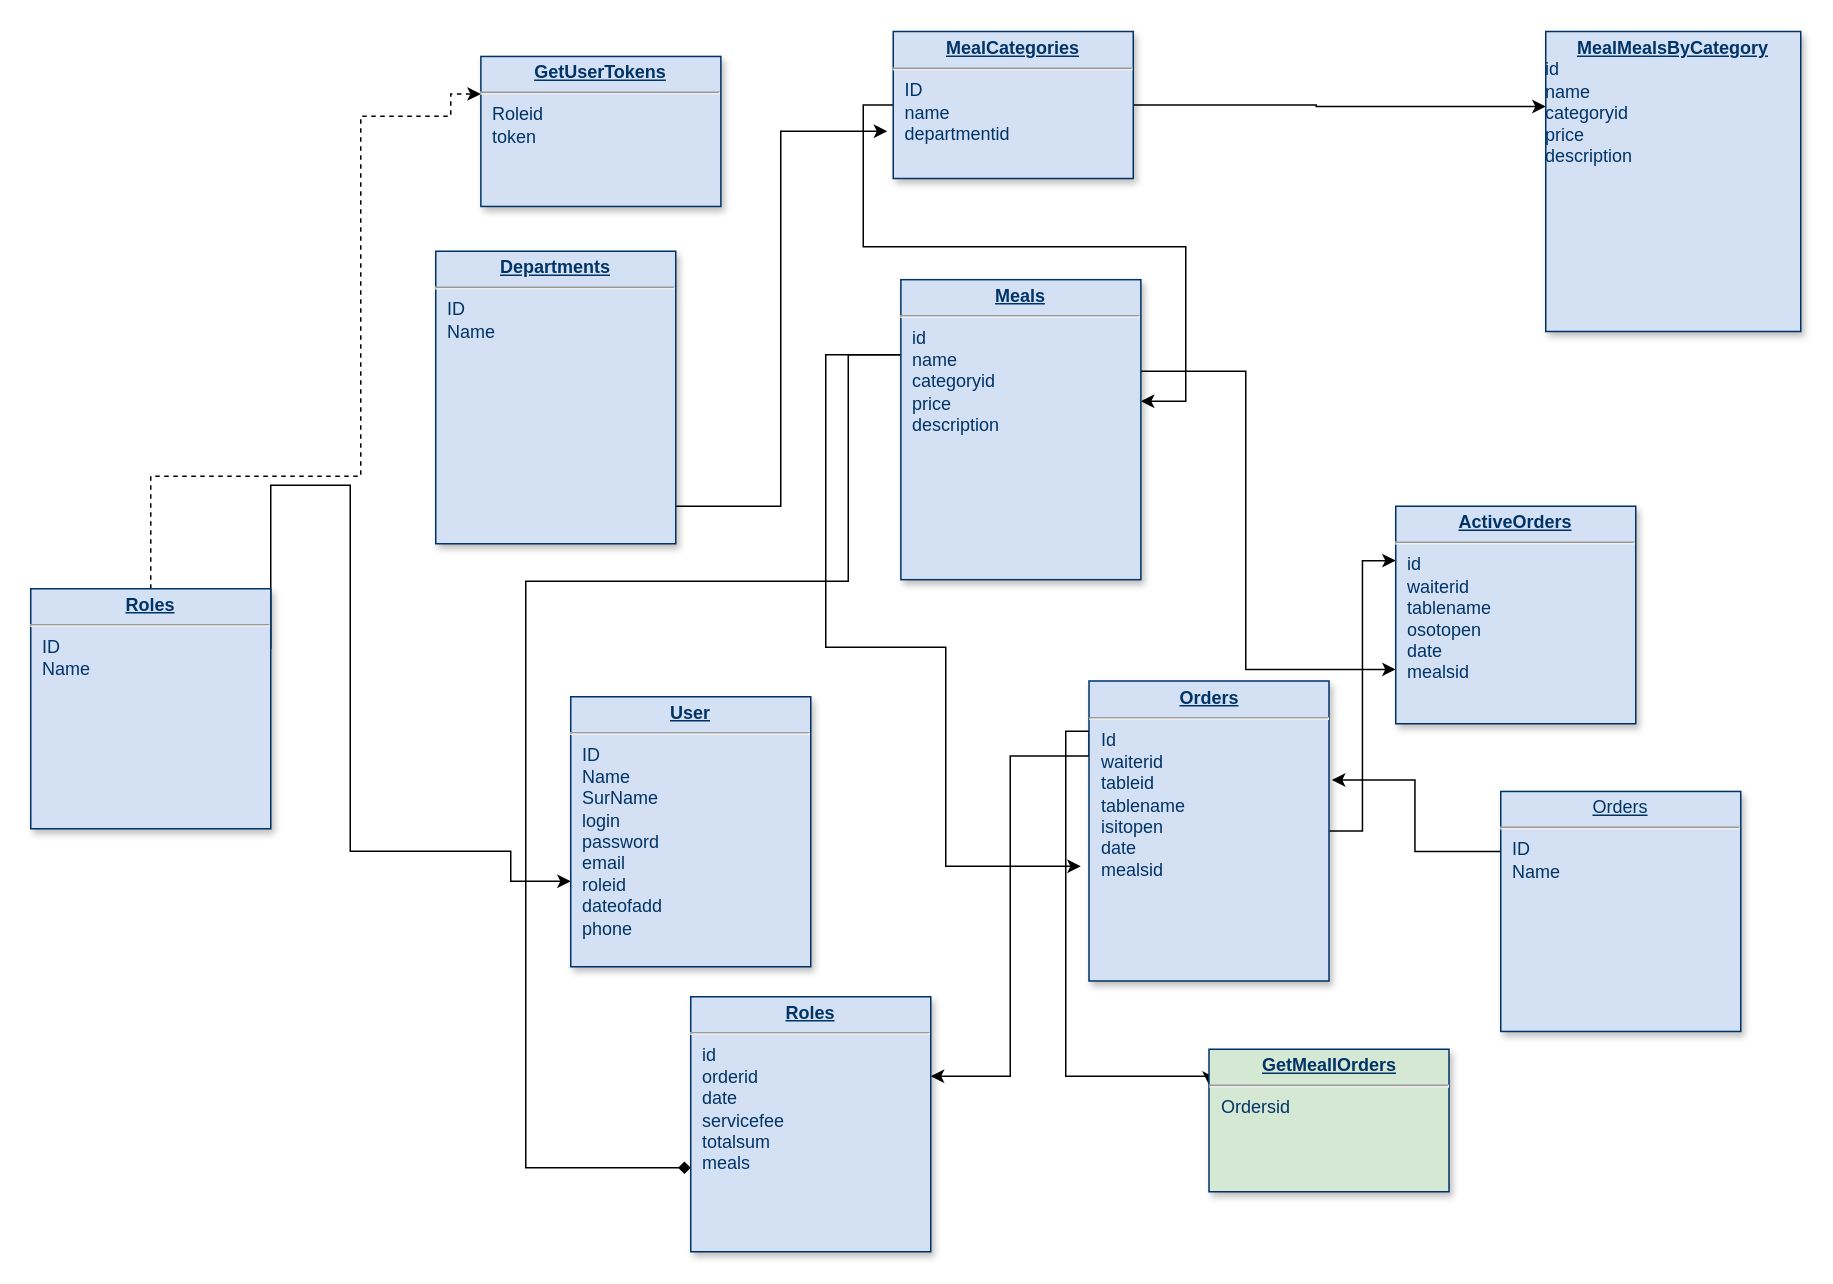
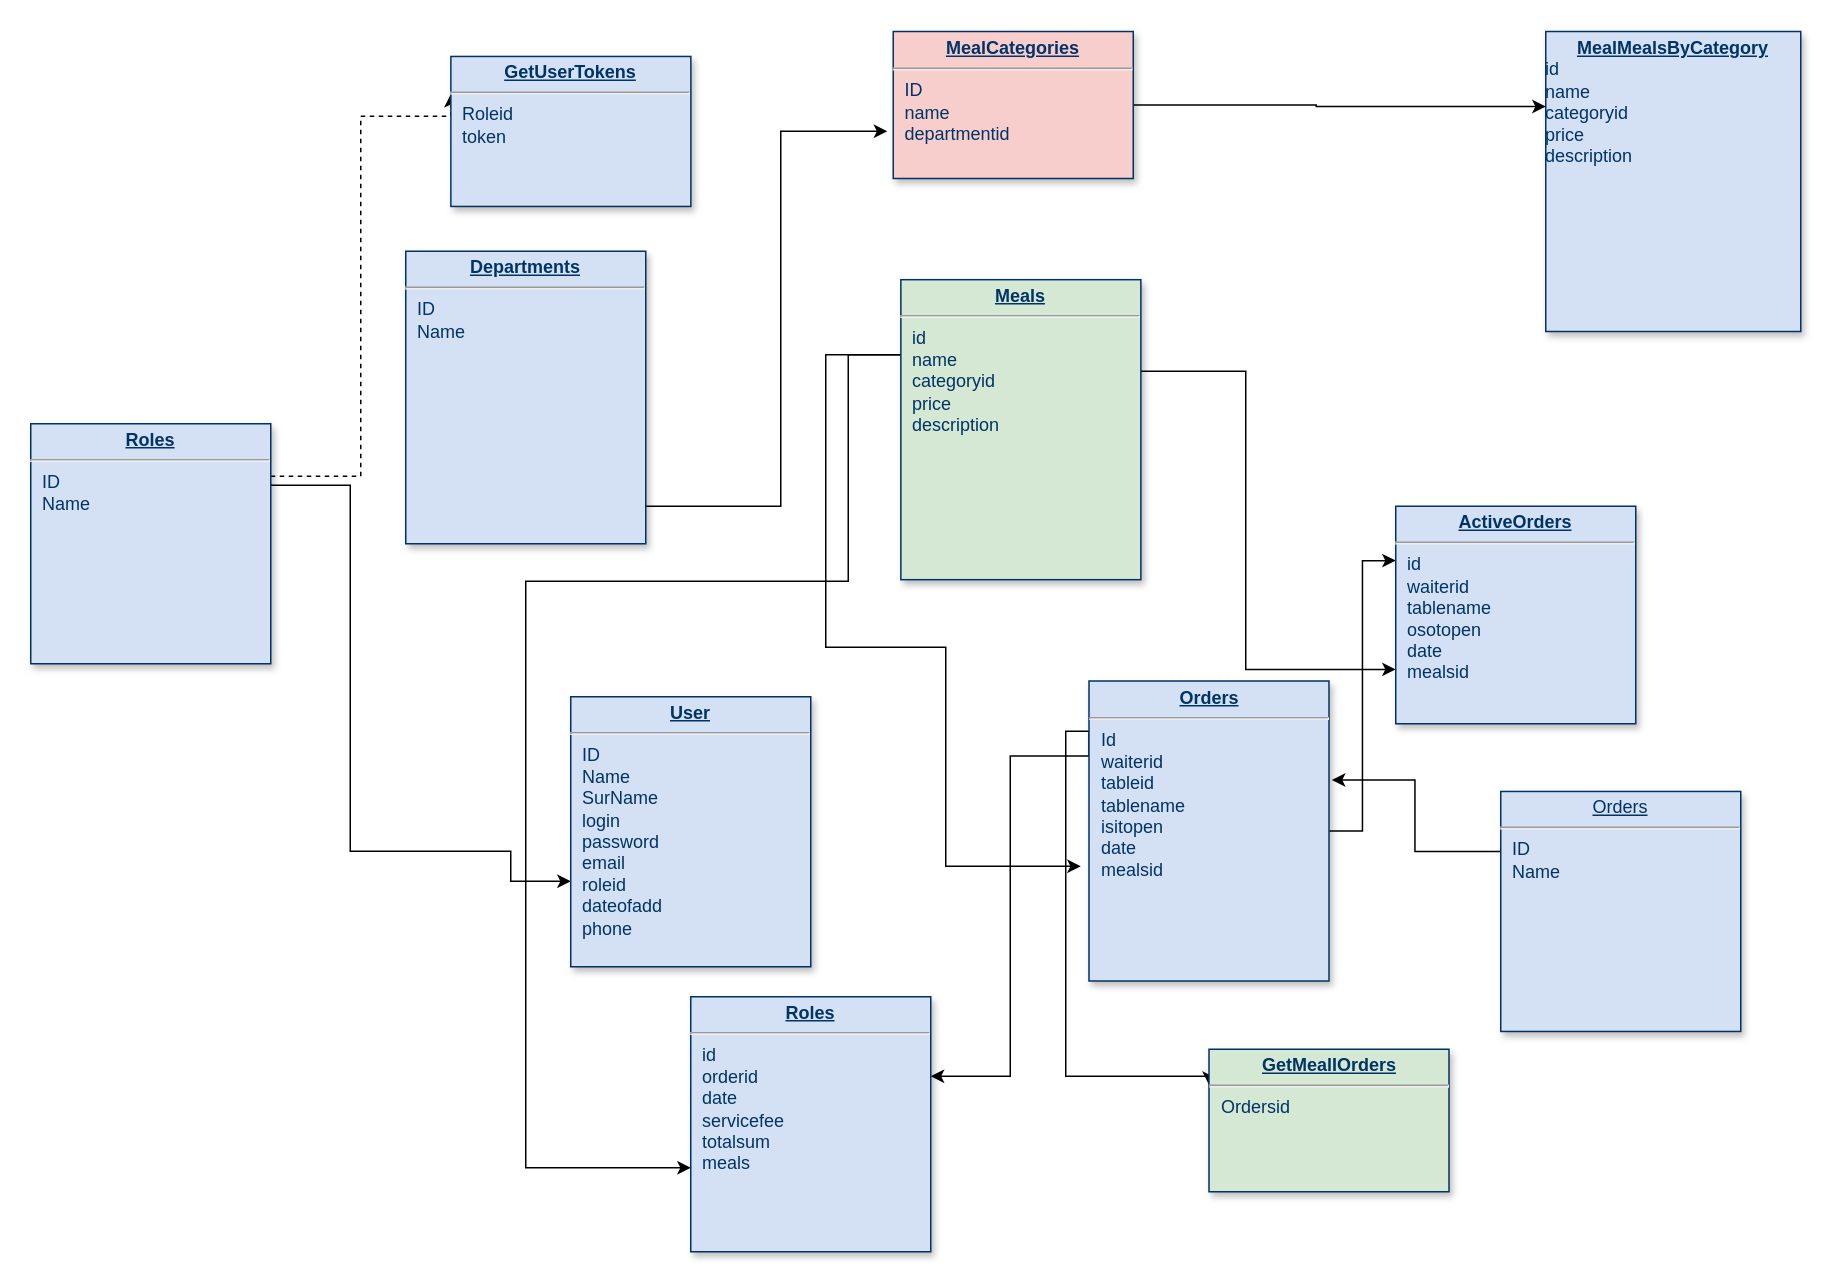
node "MealCategories ID name departmentid": fillcolor #d4e1f5 -> #f8cecc
node "GetUserTokens Roleid token": moved (601, 131) -> (571, 131)
edge "MealCategories ID name departmentid" -> "Meals id name categoryid price description": removed
node "Departments ID Name": moved (556, 398) -> (526, 398)
node "Meals id name categoryid price description": fillcolor #d4e1f5 -> #d5e8d4
node "Roles ID Name": moved (151, 709) -> (151, 544)
edge "Meals id name categoryid price description" -> "Roles id orderid date servicefee totalsum meals": arrowhead diamond -> classic
